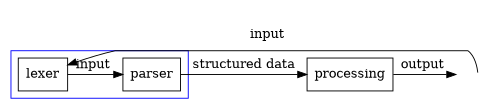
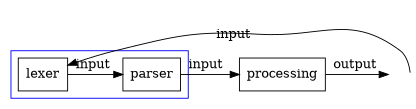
edge "parser" -> "processing": label " structured data " -> "input  "
